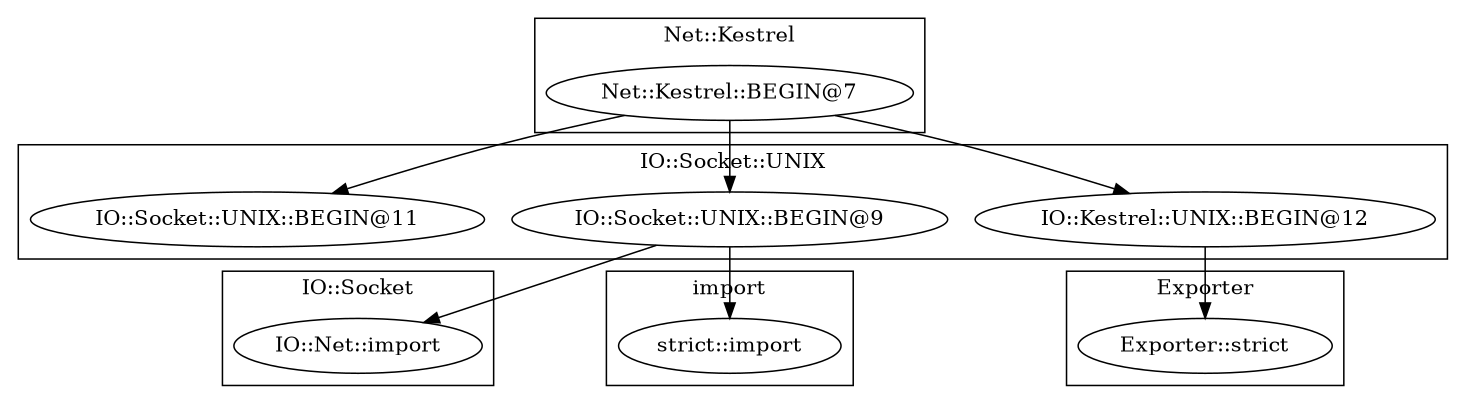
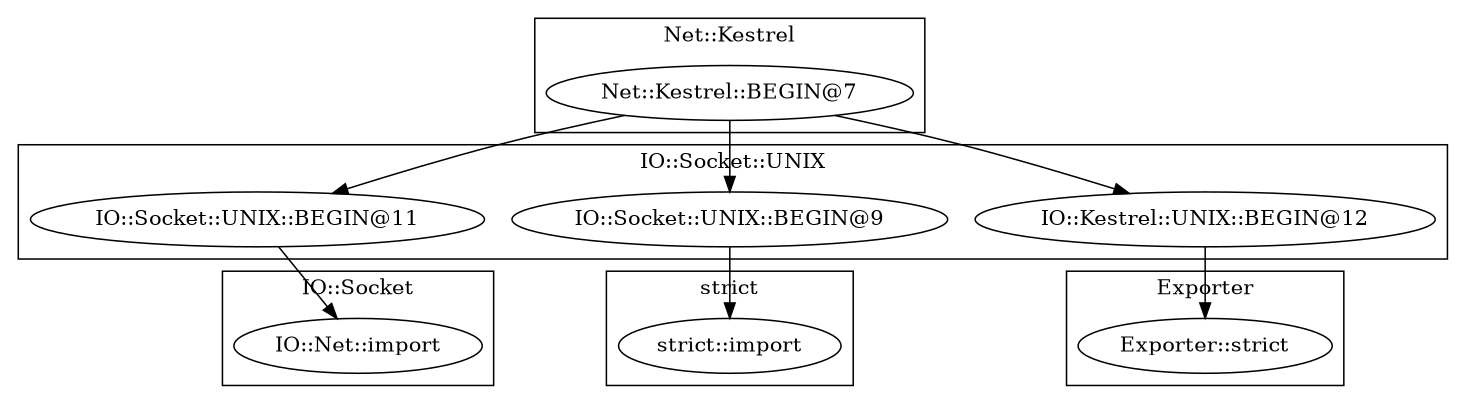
edge "IO::Socket::UNIX::BEGIN@9" -> "IO::Net::import": now "IO::Socket::UNIX::BEGIN@11" -> "IO::Net::import"
cluster "import": label "import" -> "strict"
